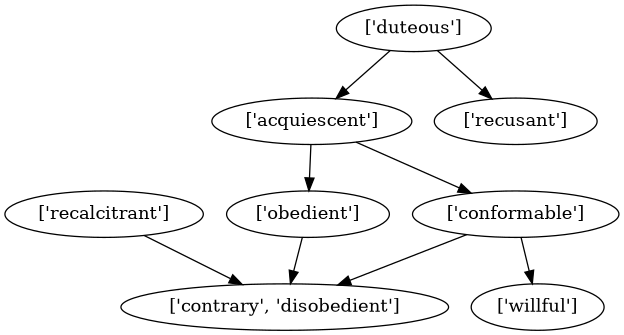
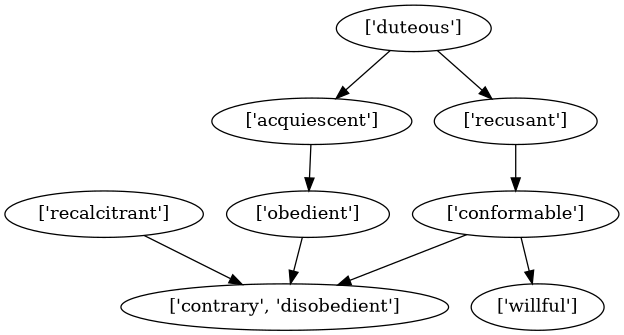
edge "['acquiescent']" -> "['conformable']": now "['recusant']" -> "['conformable']"
